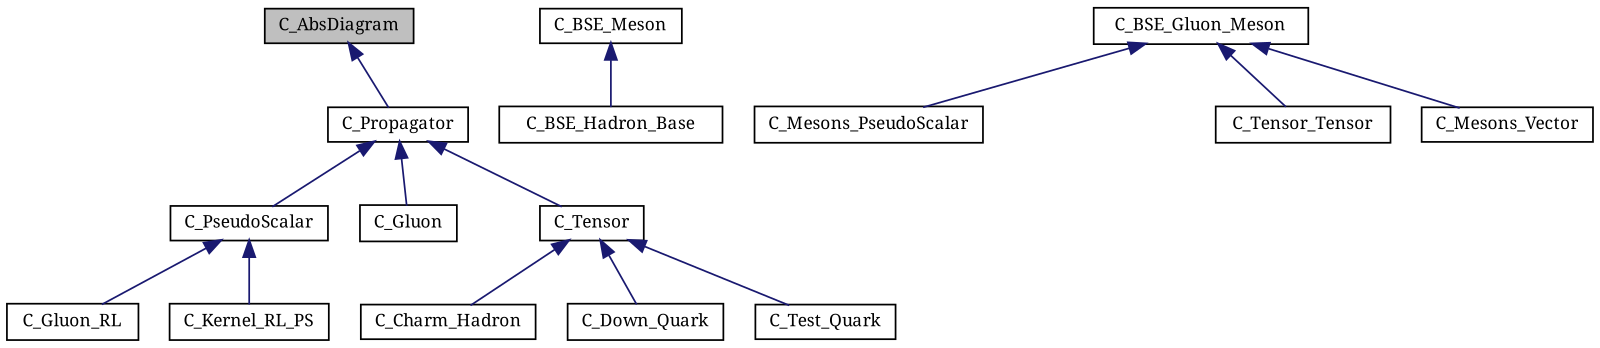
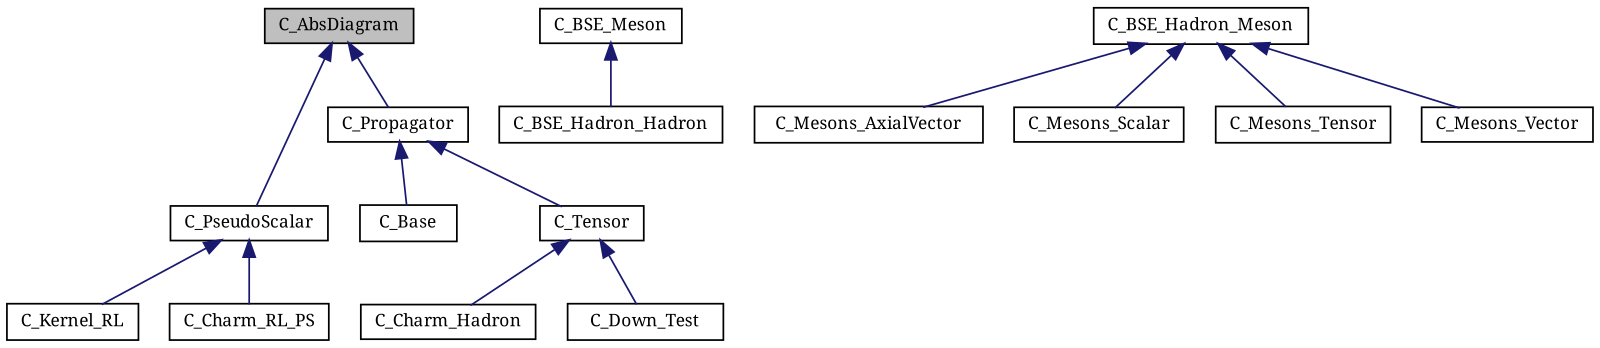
node "C_BSE_Gluon_Meson": label "C_BSE_Gluon_Meson" -> "C_BSE_Hadron_Meson"
node "C_BSE_Hadron_Base": label "C_BSE_Hadron_Base" -> "C_BSE_Hadron_Hadron"
node "C_Mesons_PseudoScalar": label "C_Mesons_PseudoScalar" -> "C_Mesons_AxialVector"
node "C_Mesons_Scalar": added
node "C_Tensor_Tensor": label "C_Tensor_Tensor" -> "C_Mesons_Tensor"
edge "C_PseudoScalar" -> "C_Propagator": now "C_PseudoScalar" -> "C_AbsDiagram"
node "C_Gluon": label "C_Gluon" -> "C_Base"
node "C_Gluon_RL": label "C_Gluon_RL" -> "C_Kernel_RL"
node "C_Kernel_RL_PS": label "C_Kernel_RL_PS" -> "C_Charm_RL_PS"
node "C_Down_Quark": label "C_Down_Quark" -> "C_Down_Test"
node "C_Test_Quark": removed
